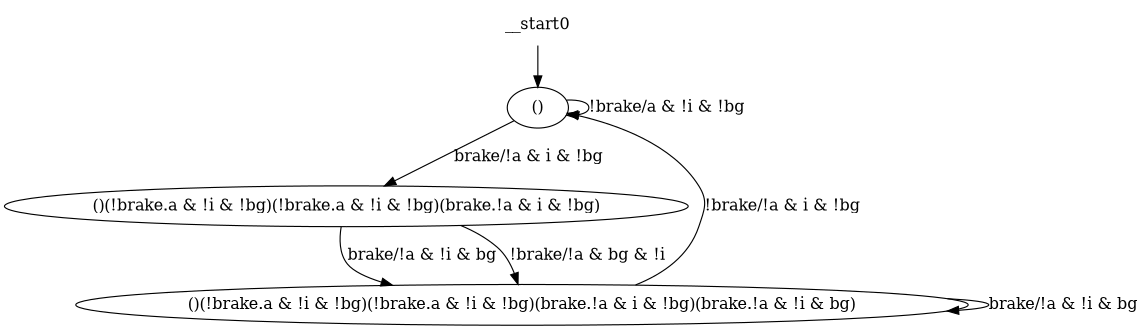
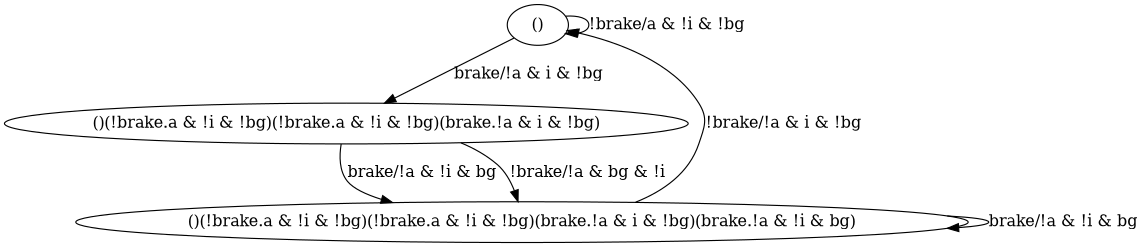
node "__start0": removed
